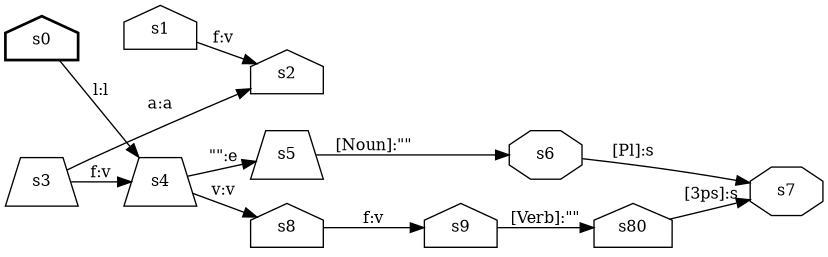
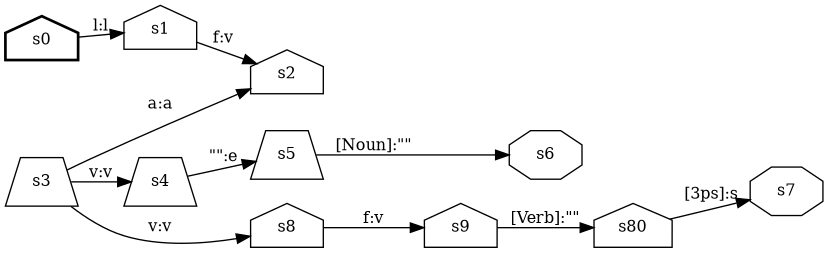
edge "s0" -> "s4": now "s0" -> "s1"
edge "s6" -> "s7": removed, label "[Pl]:s"
edge "s3" -> "s4": label "f:v" -> "v:v"
edge "s4" -> "s8": now "s3" -> "s8"
